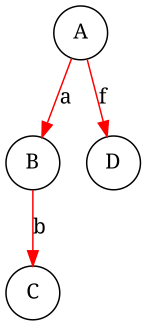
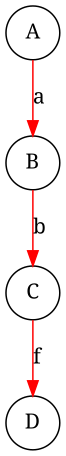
edge "A" -> "D": now "C" -> "D"
